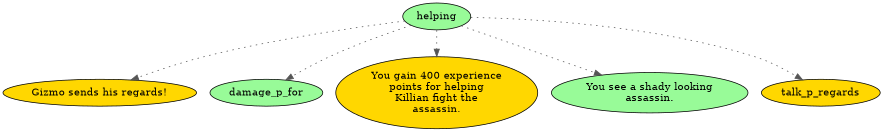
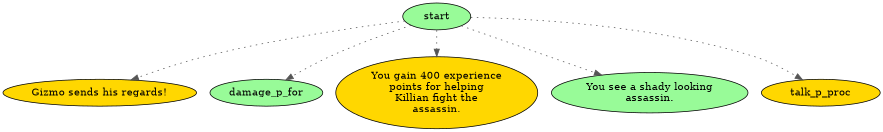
node "helping": label "helping" -> "start"
node "talk_p_regards": label "talk_p_regards" -> "talk_p_proc"
